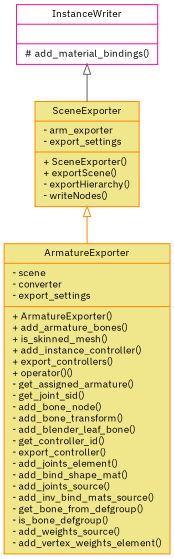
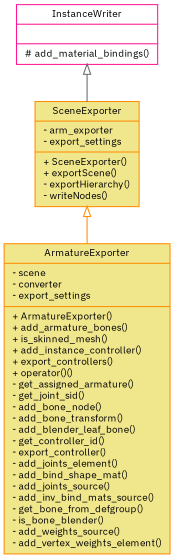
node "ArmatureExporter": text "- is_bone_defgroup()" -> "- is_bone_blender()"
